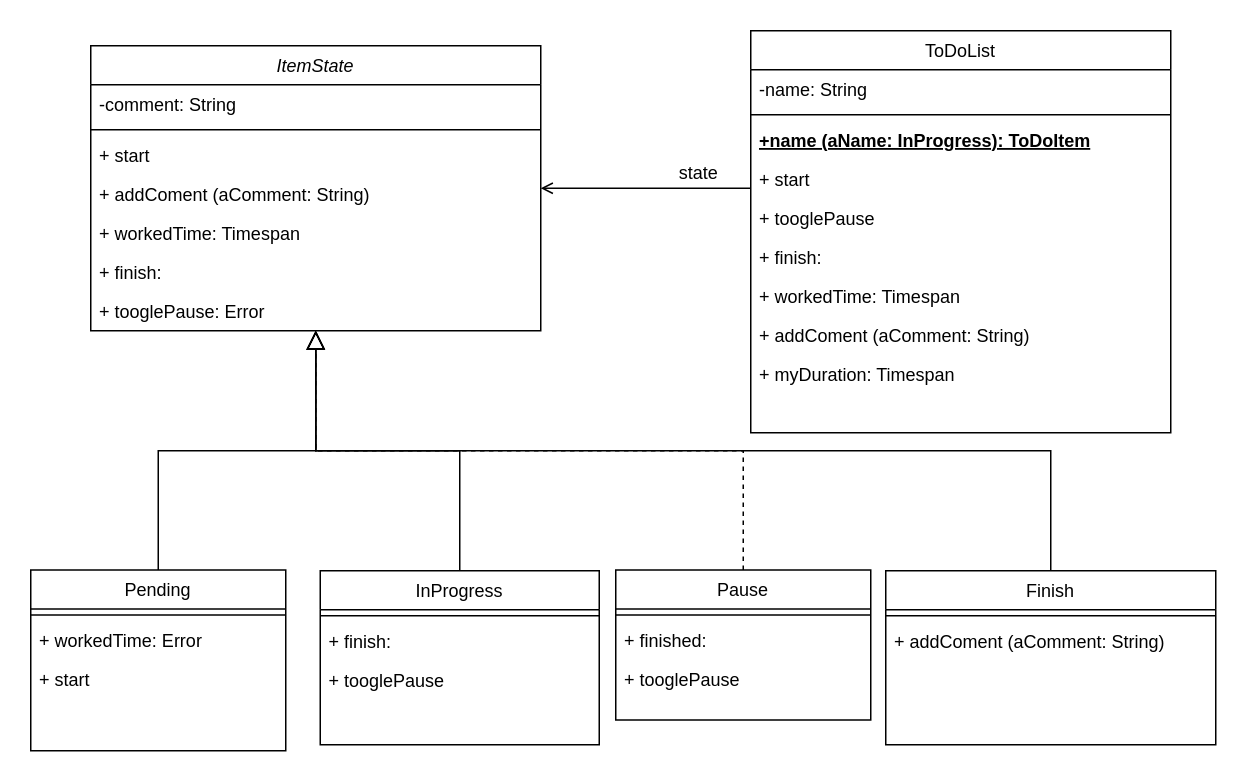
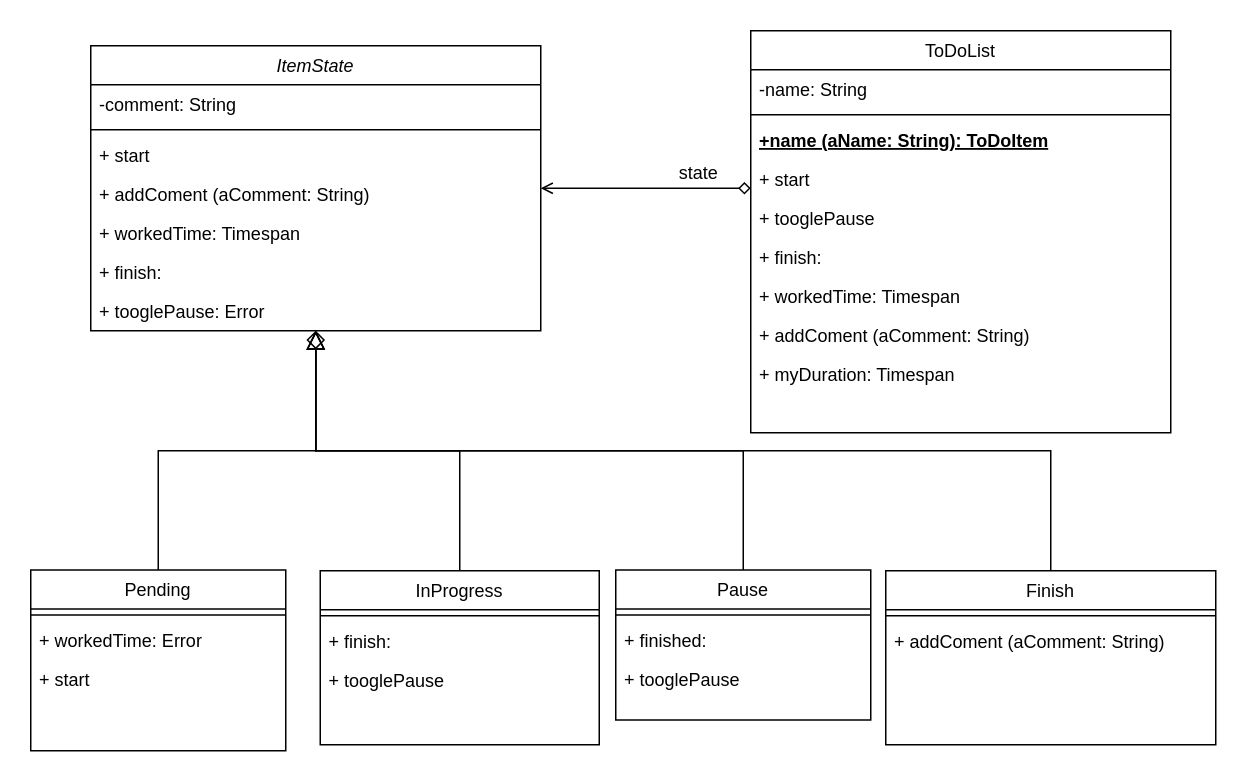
node "+name (aName: InProgress): ToDoItem": label "+name (aName: InProgress): ToDoItem" -> "+name (aName: String): ToDoItem"
edge "ToDoList" -> "ItemState": arrowhead none -> diamond
edge "InProgress" -> "ItemState": arrowhead block -> diamond
edge "Pause" -> "ItemState": style dashed -> solid
